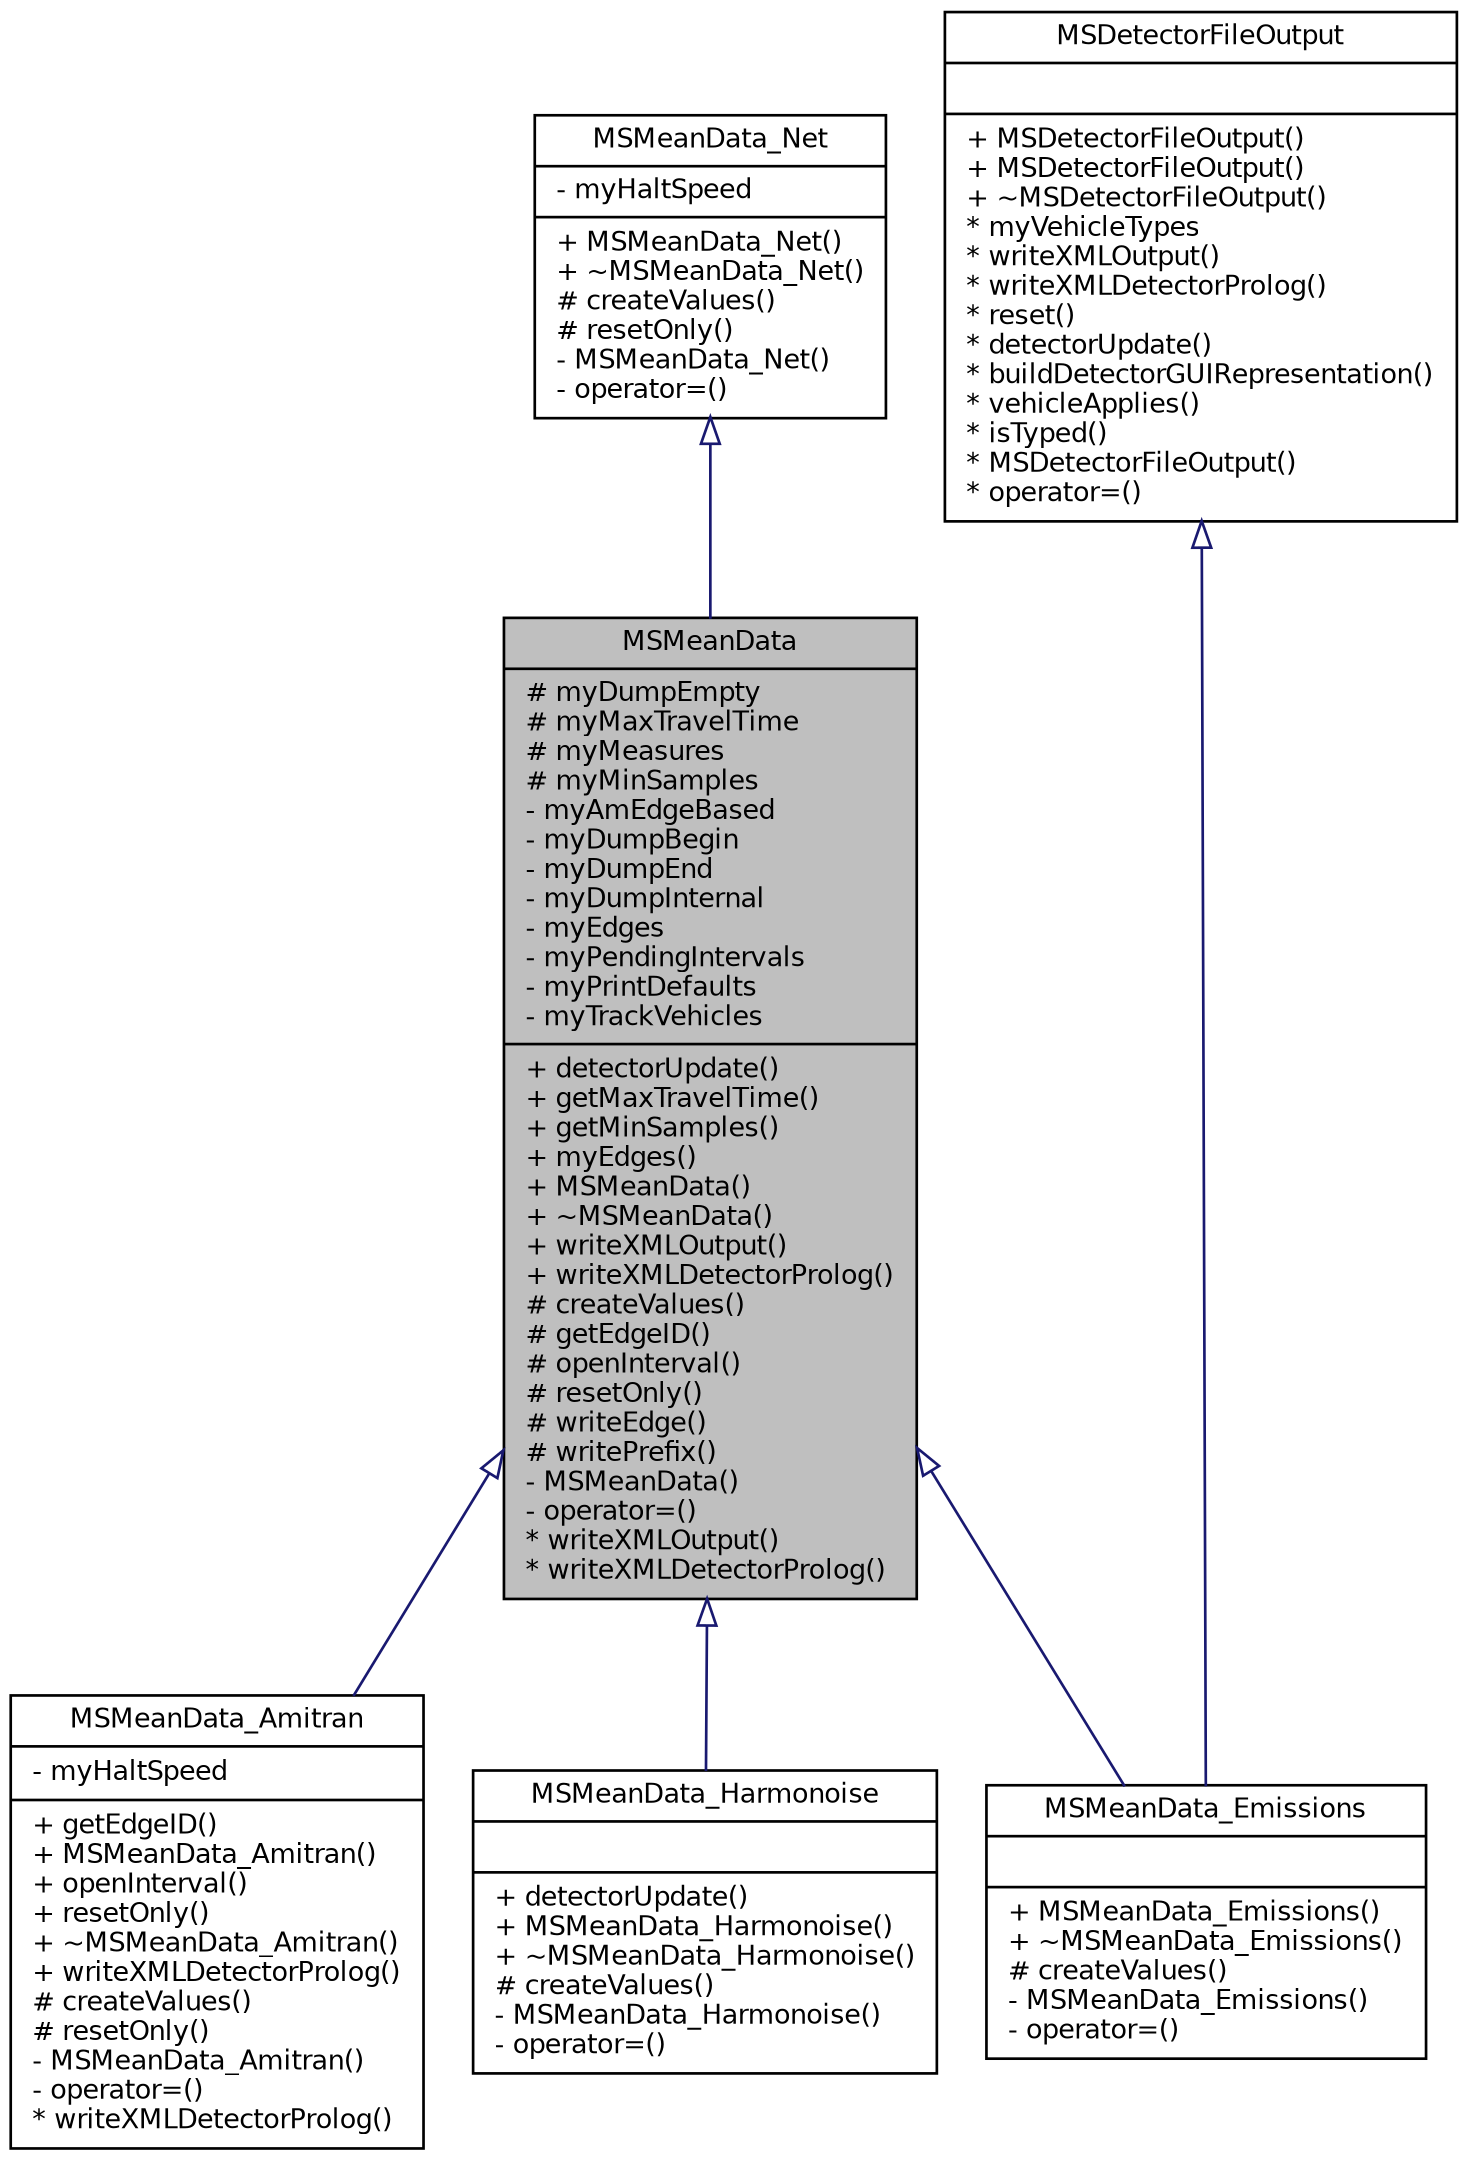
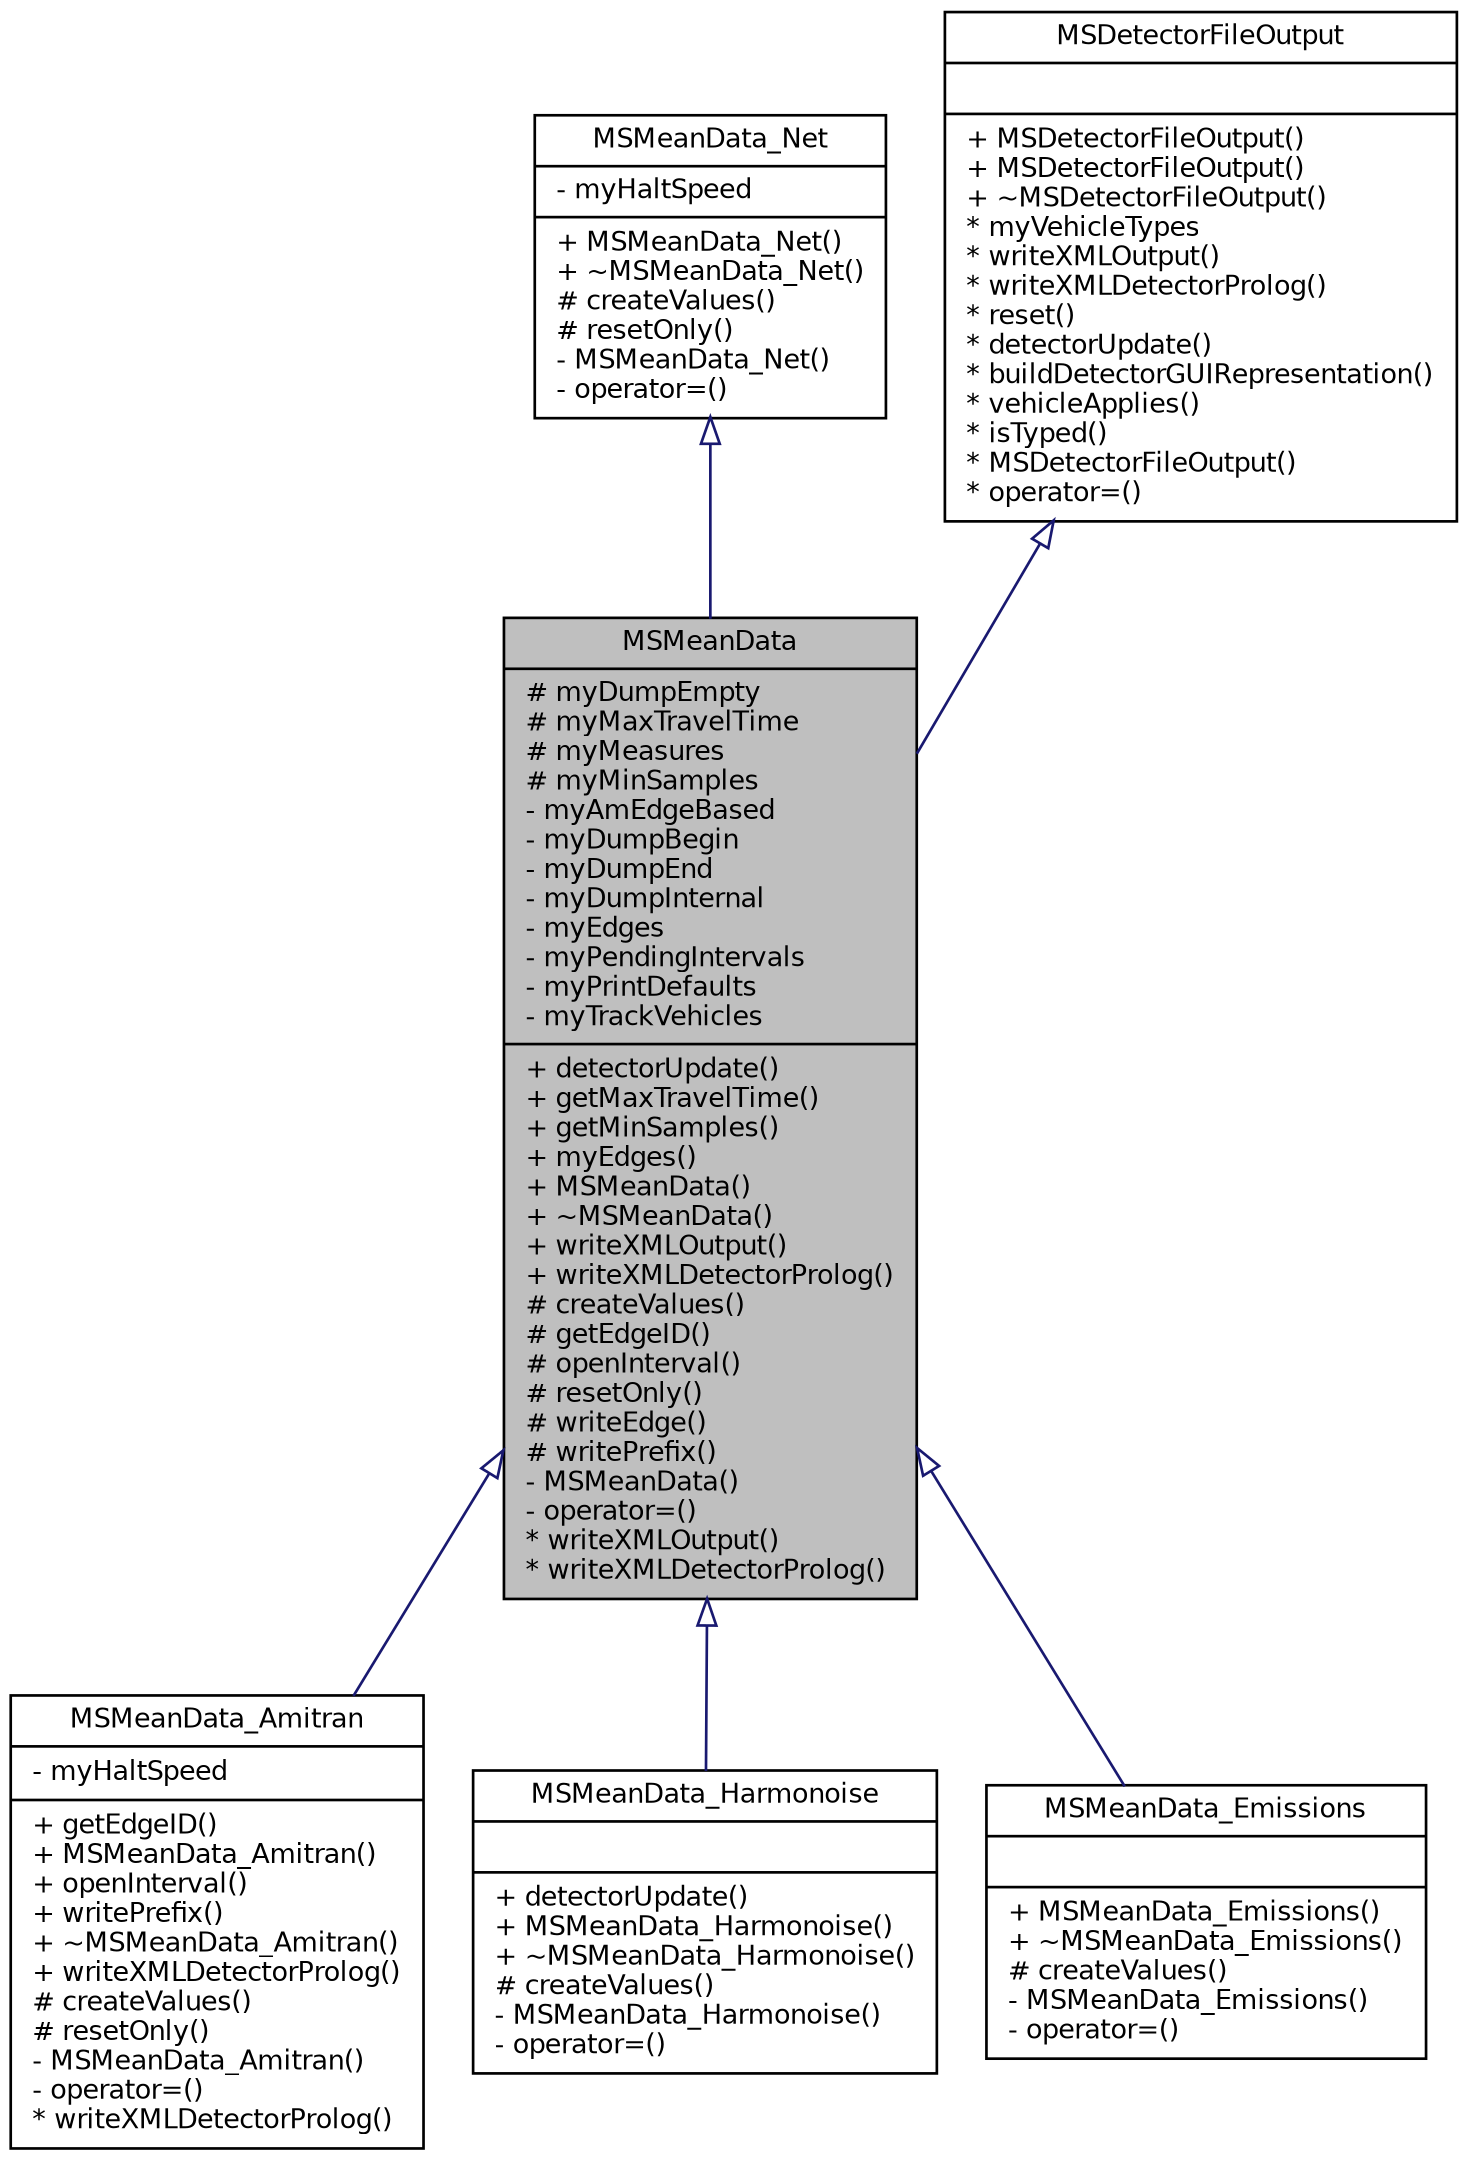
edge "MSMeanData_Emissions" -> "MSDetectorFileOutput": now "MSMeanData" -> "MSDetectorFileOutput"
node "MSMeanData_Amitran": text "+ resetOnly()" -> "+ writePrefix()"
